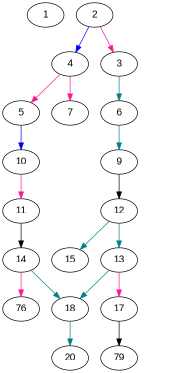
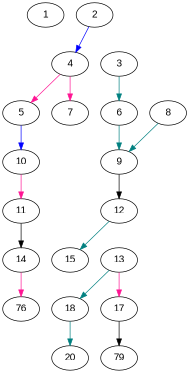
edge "2" -> "3": removed
node "8": added
edge "12" -> "13": removed
edge "14" -> "18": removed
